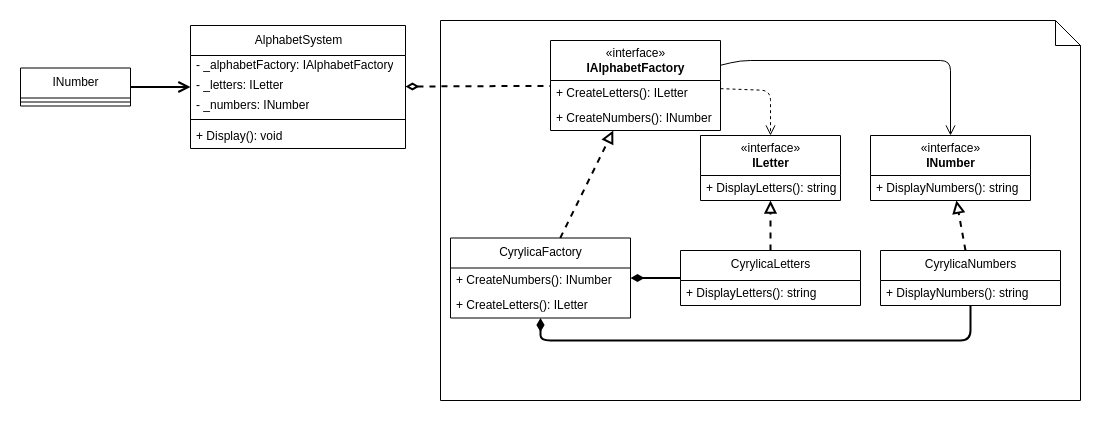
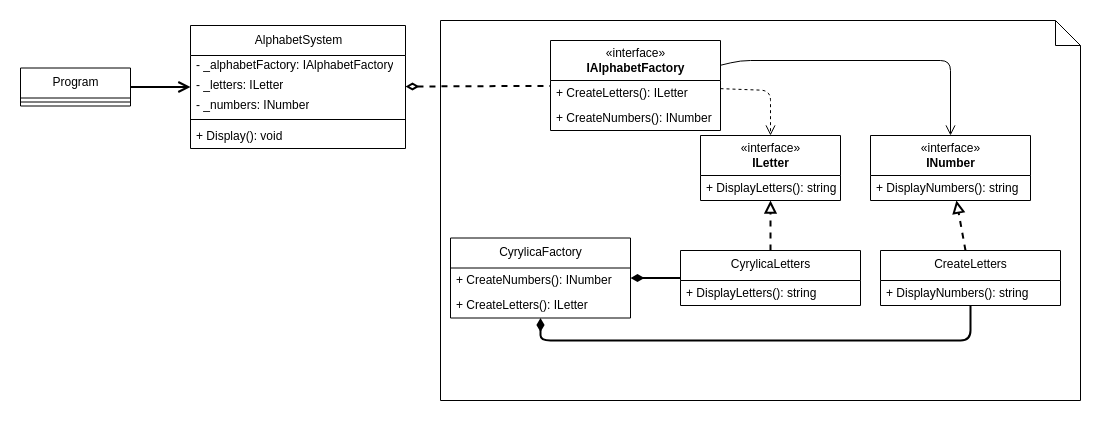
node "INumber": label "INumber" -> "Program"
edge "CyrylicaFactory" -> "«interface»IAlphabetFactory": removed
node "CyrylicaNumbers": label "CyrylicaNumbers" -> "CreateLetters"
